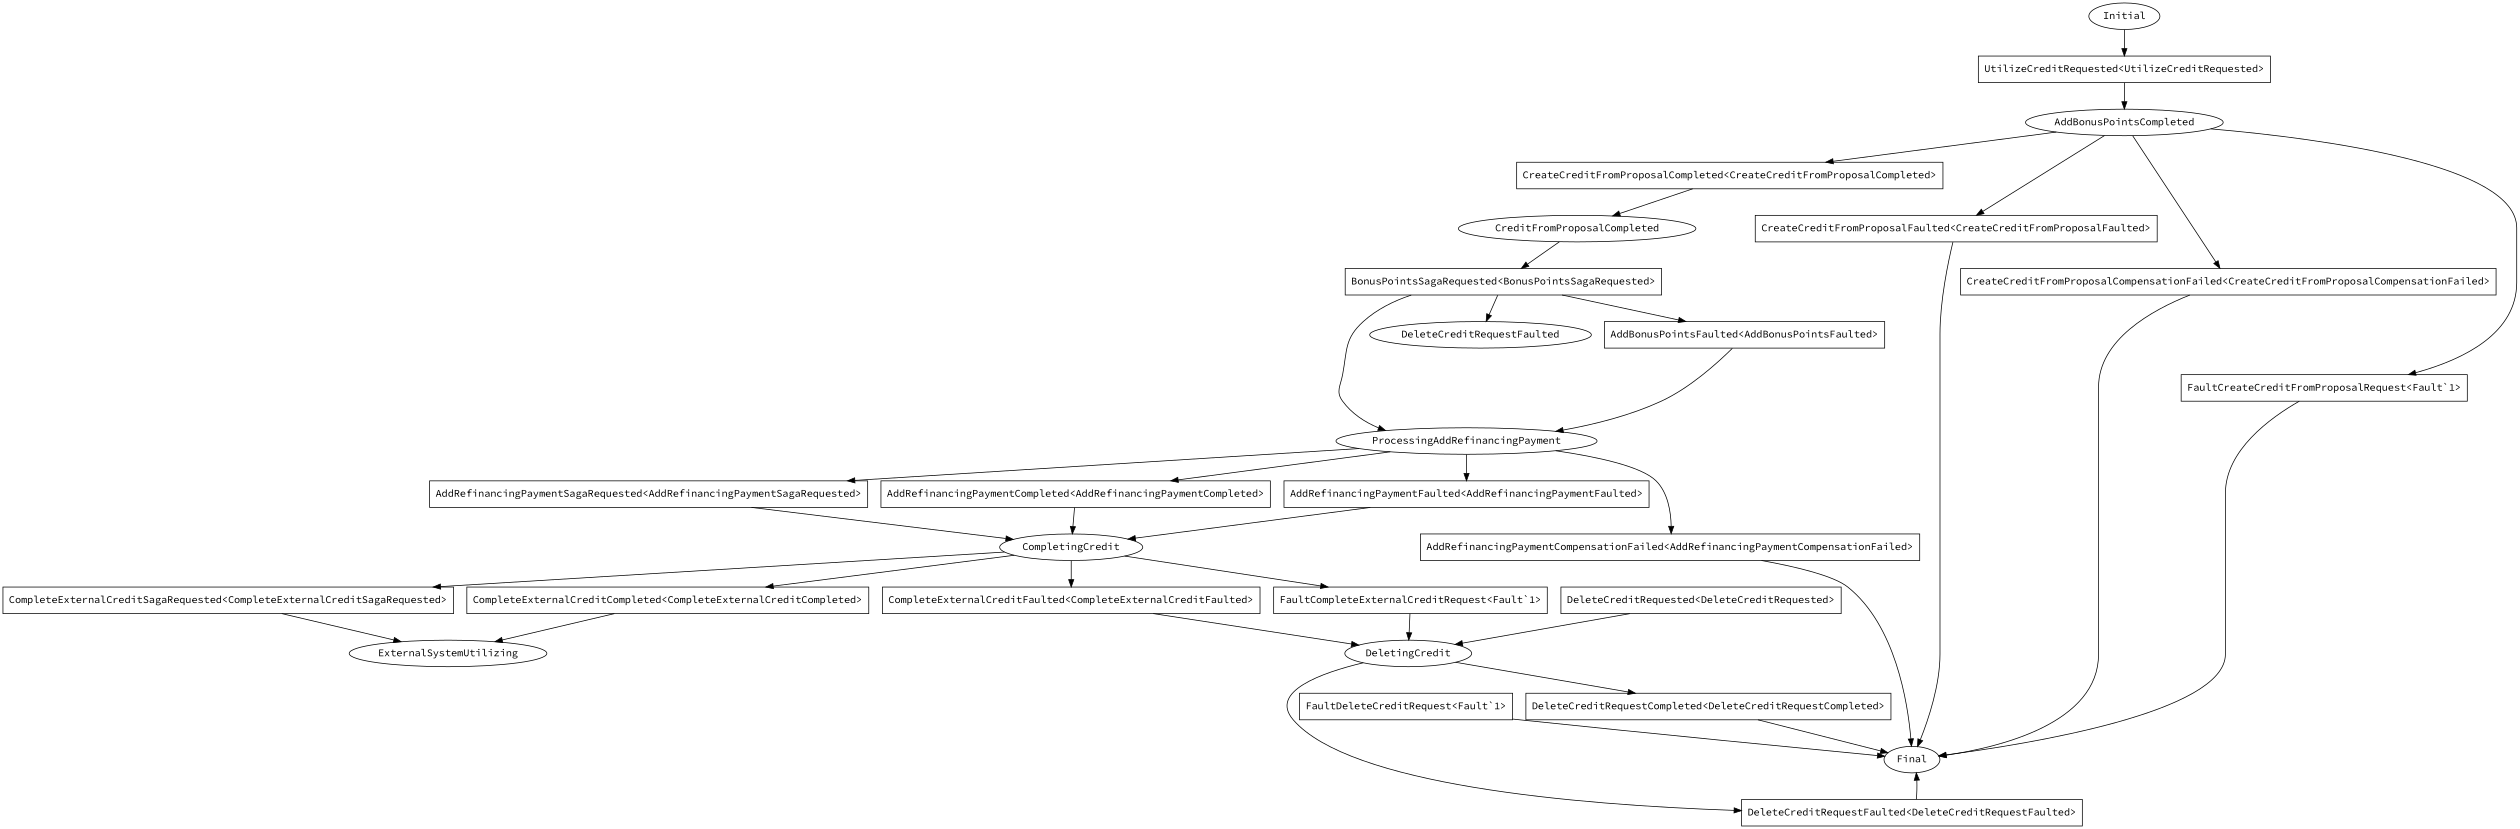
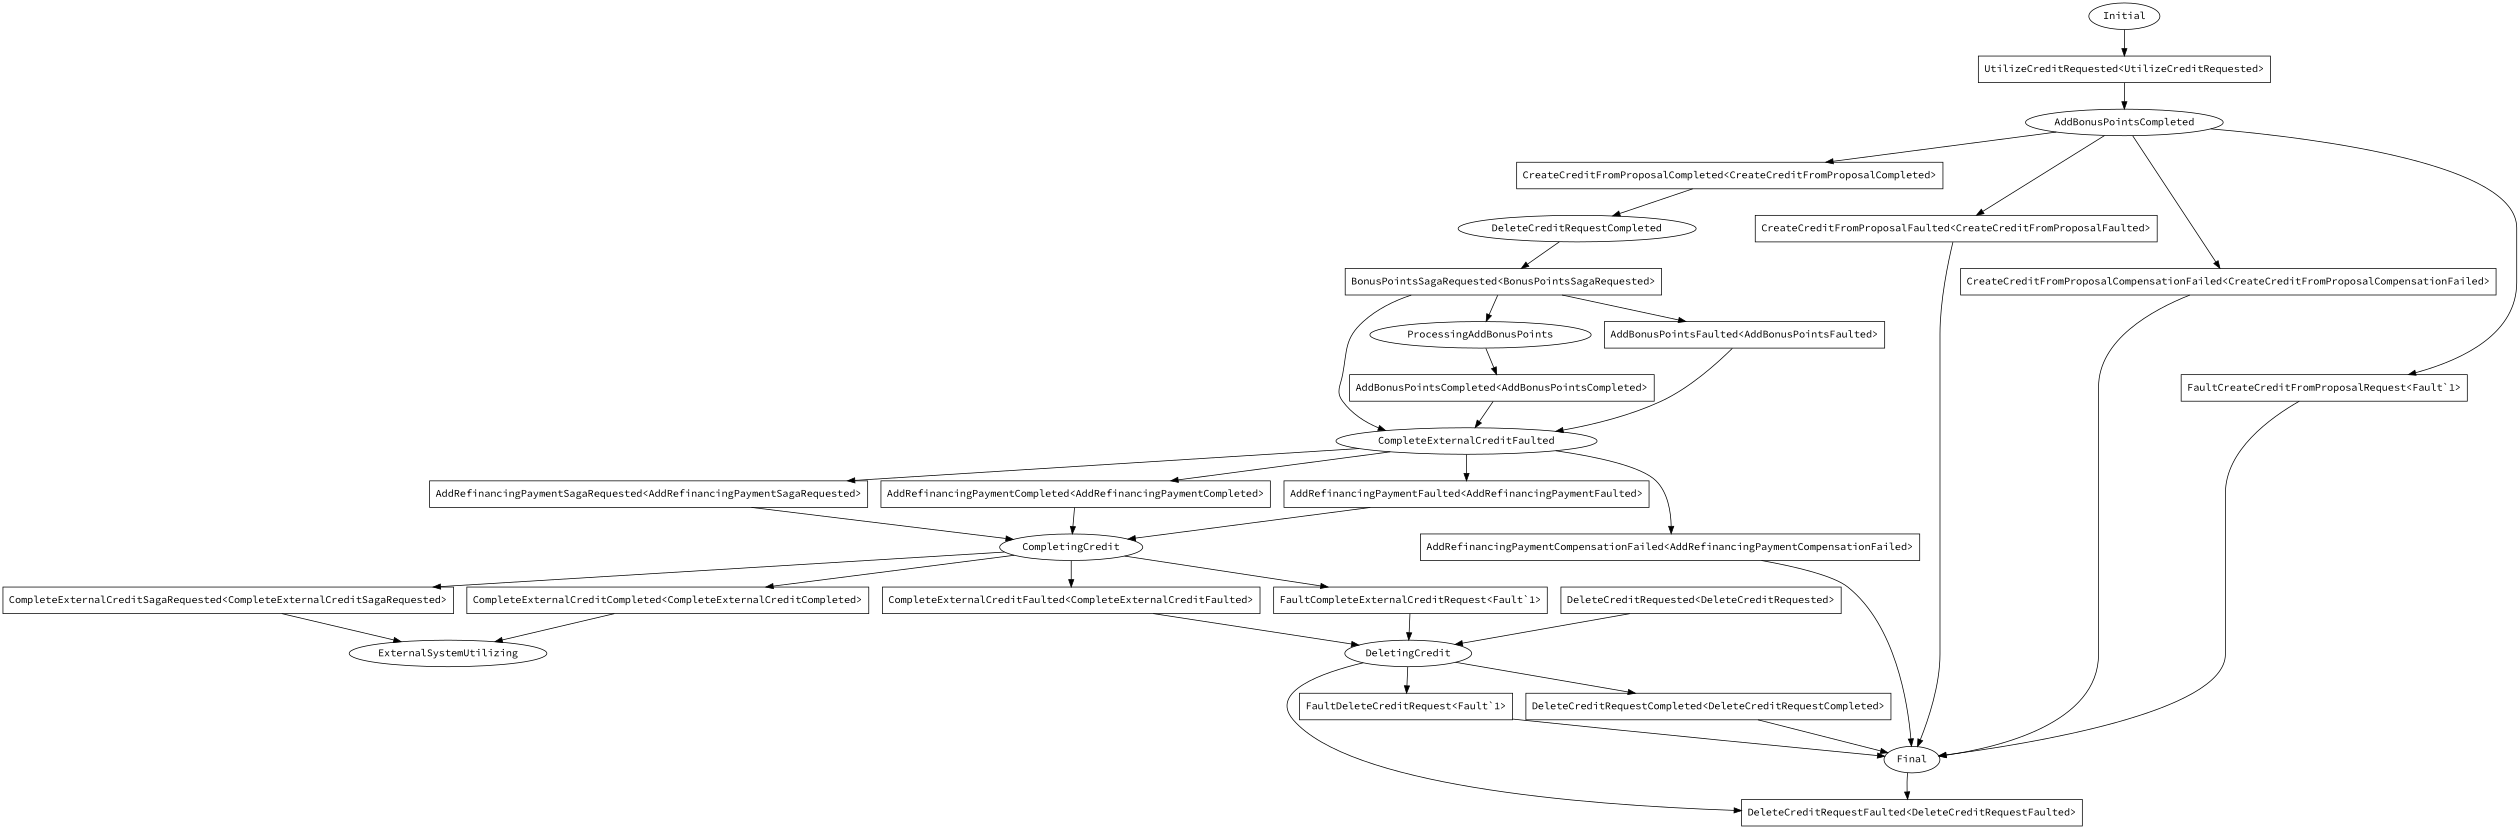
node "CreditFromProposalCompleted": label "CreditFromProposalCompleted" -> "DeleteCreditRequestCompleted"
node "DeleteCreditRequestFaulted": label "DeleteCreditRequestFaulted" -> "ProcessingAddBonusPoints"
node "AddBonusPointsCompleted<AddBonusPointsCompleted>": added
node "ProcessingAddRefinancingPayment": label "ProcessingAddRefinancingPayment" -> "CompleteExternalCreditFaulted"
edge "DeletingCredit" -> "FaultDeleteCreditRequest<Fault`1>": added
edge "DeleteCreditRequestFaulted<DeleteCreditRequestFaulted>" -> "Final": reversed
